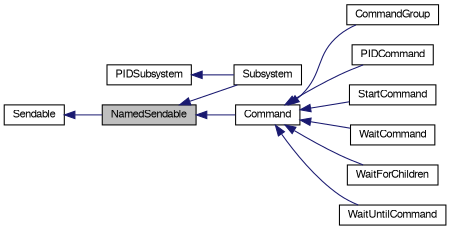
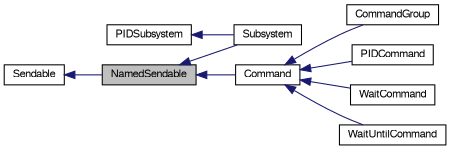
node "StartCommand": removed
node "WaitForChildren": removed
